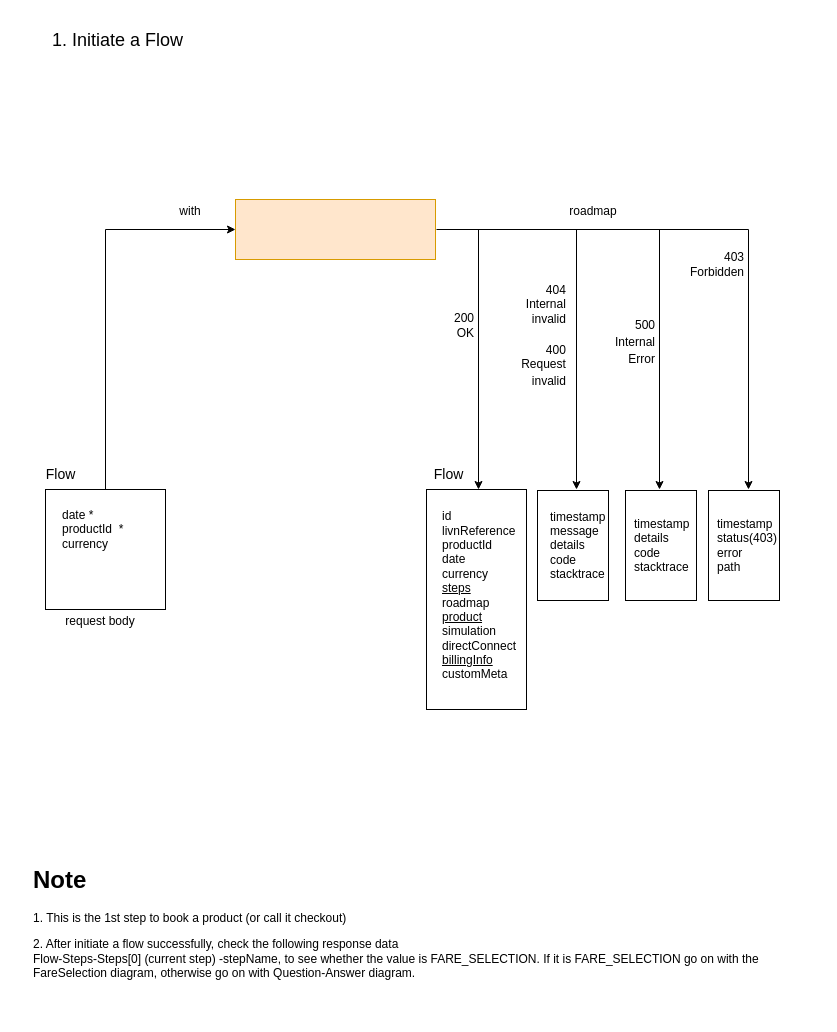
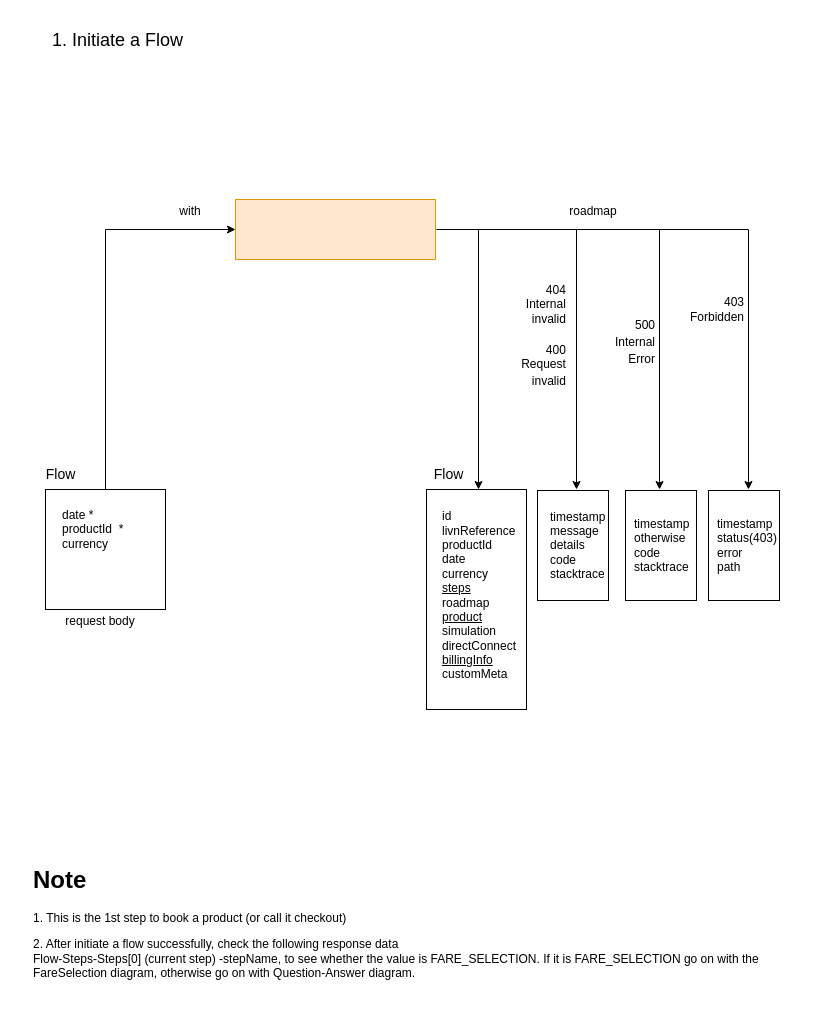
node "403 Forbidden": moved (705, 265) -> (705, 310)
node "200 OK": removed
node "timestamp details code stacktrace": label "timestamp details code stacktrace" -> "timestamp otherwise code stacktrace"
